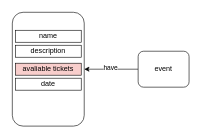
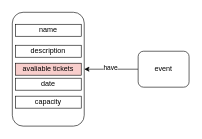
node "name": moved (48, 36) -> (48, 30)
node "capacity": added
